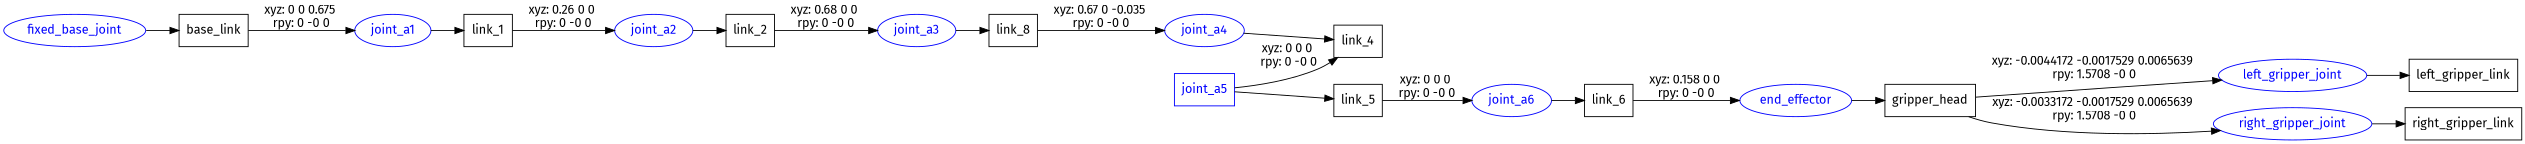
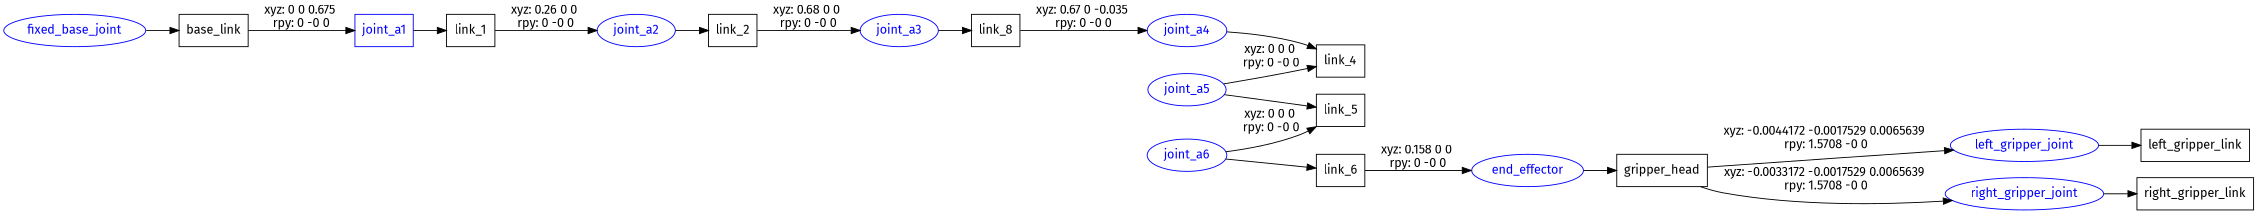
node "joint_a1": shape ellipse -> box
node "joint_a5": shape box -> ellipse
edge "link_5" -> "joint_a6": reversed
